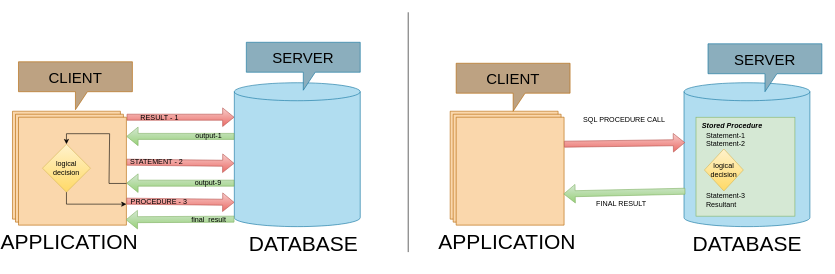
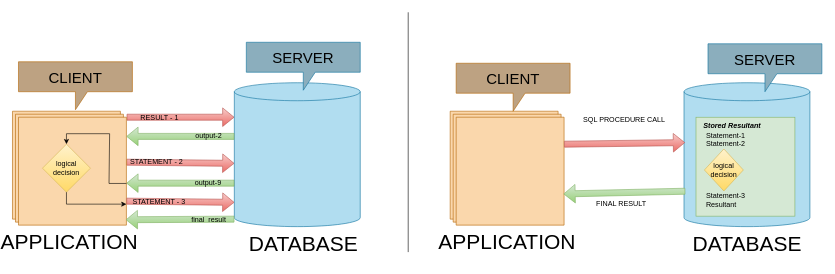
node "Stored Procedure": label "Stored Procedure" -> "Stored Resultant"
node "output-1": label "output-1" -> "output-2"
node "PROCEDURE - 3": label "PROCEDURE - 3" -> "STATEMENT - 3"
